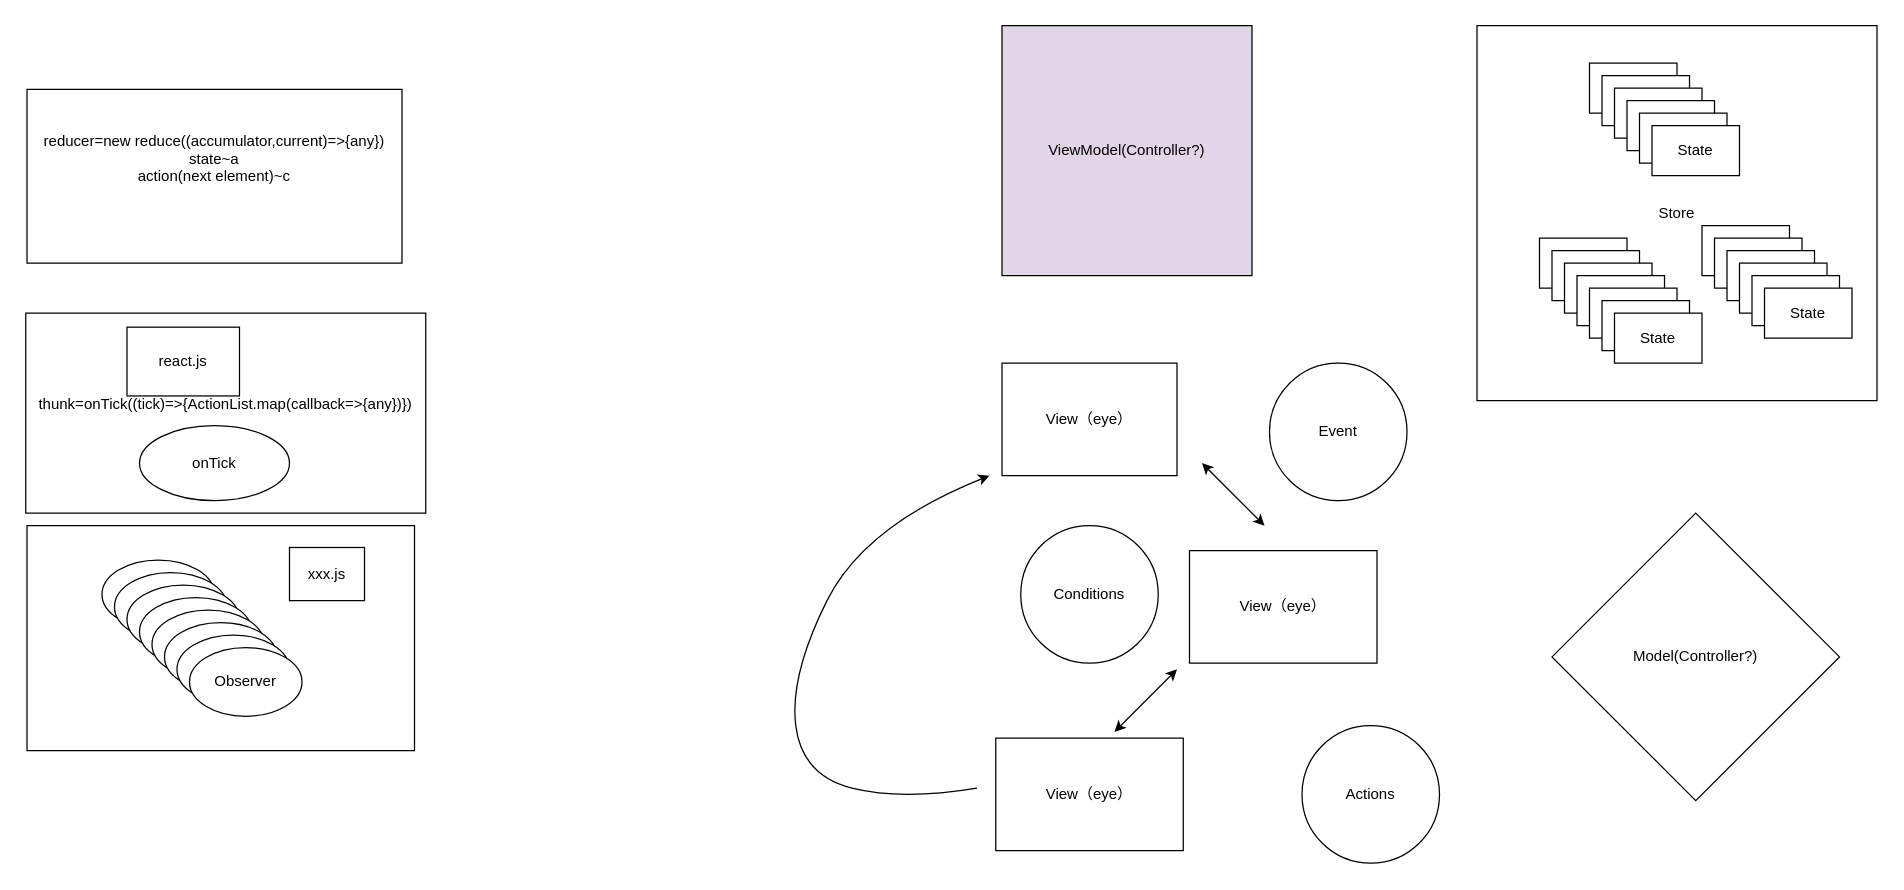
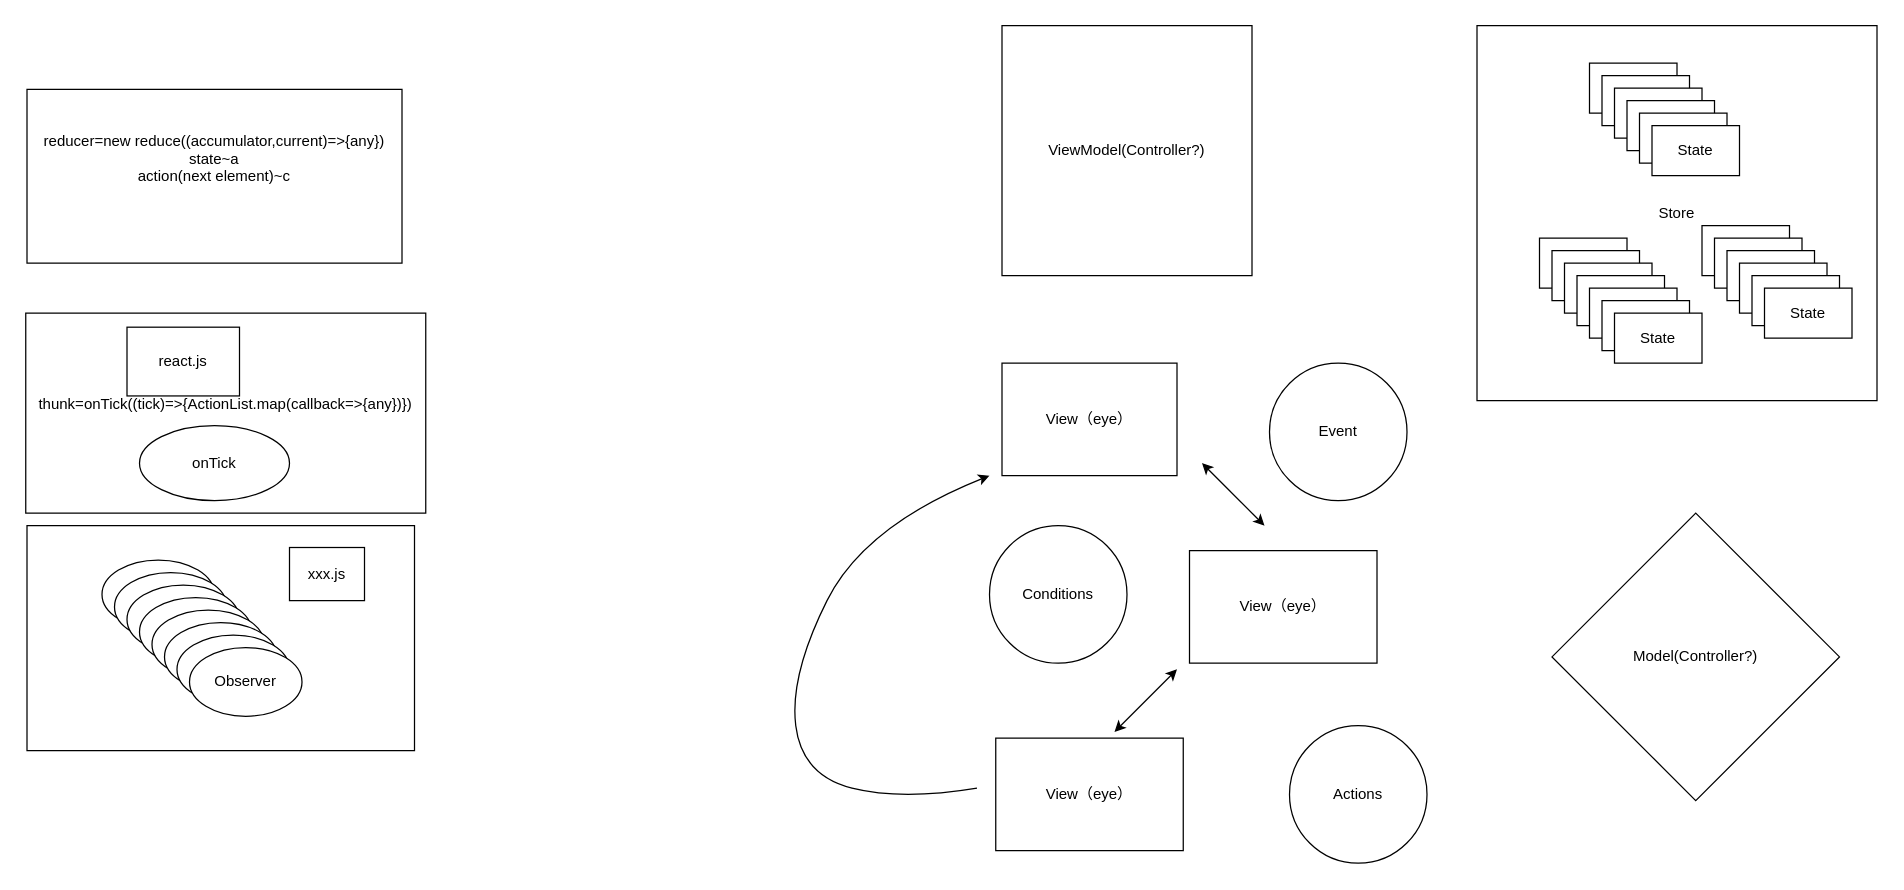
node "ViewModel(Controller?)": fillcolor #e1d5e7 -> #ffffff
node "Conditions": moved (1089, 594) -> (1058, 594)
node "Actions": moved (1371, 794) -> (1358, 794)
